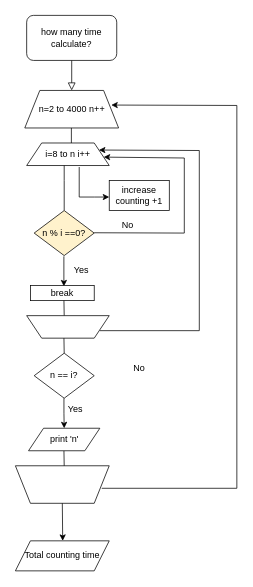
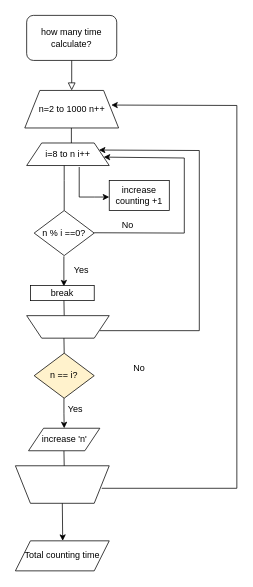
node "n=2 to 4000 n++": label "n=2 to 4000 n++" -> "n=2 to 1000 n++"
node "n % i ==0?": fillcolor #fff2cc -> #ffffff
node "n == i?": fillcolor #ffffff -> #fff2cc
node "print 'n'": label "print 'n'" -> "increase 'n'"
